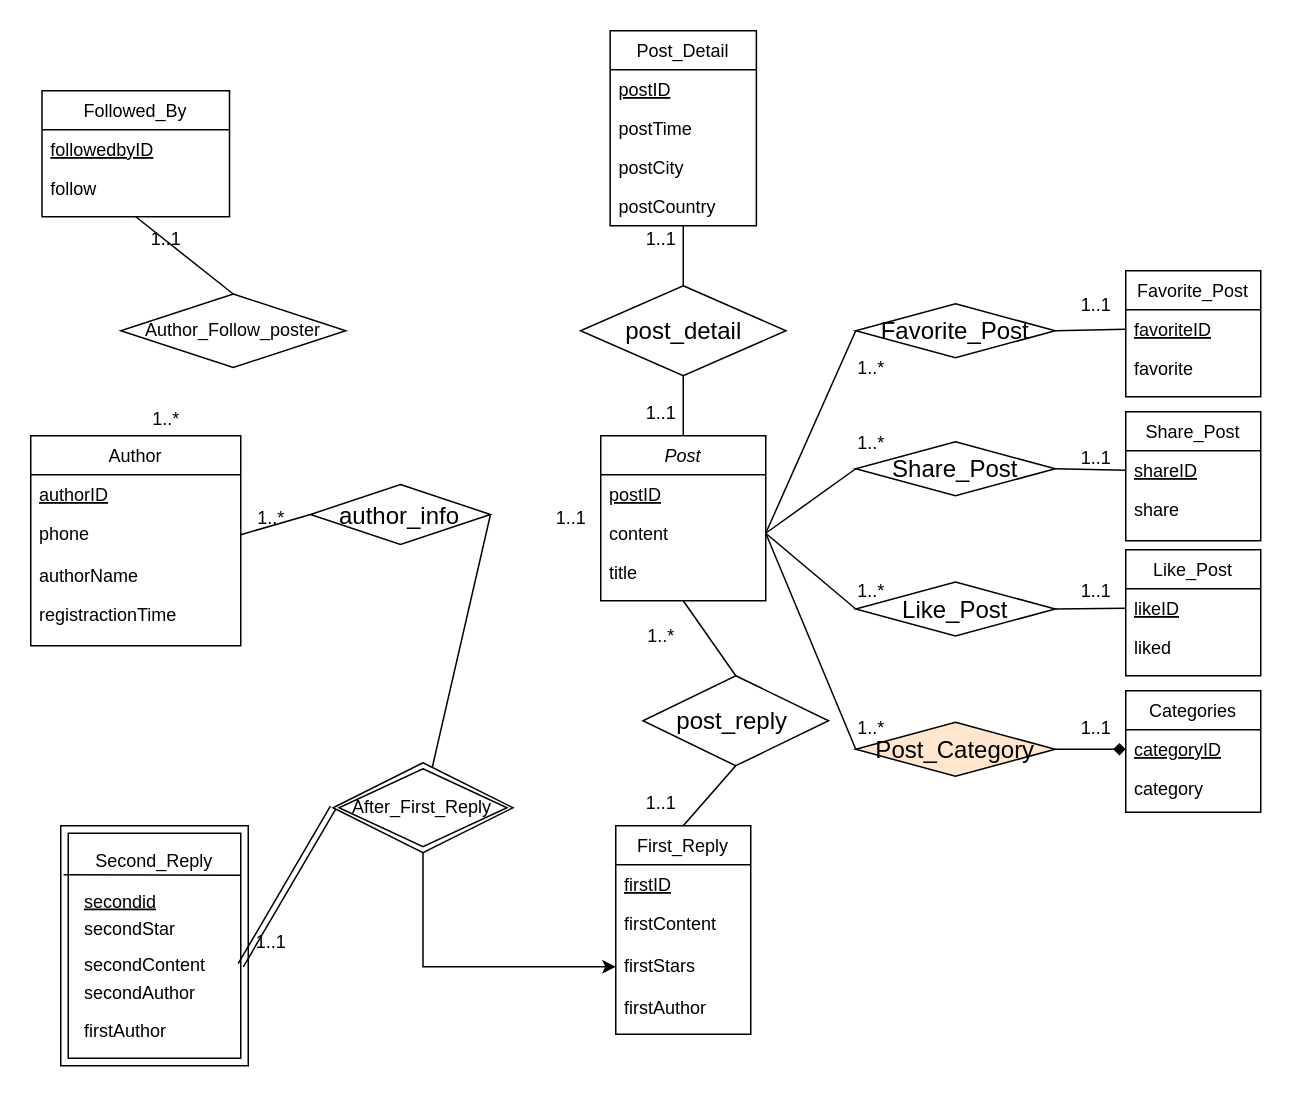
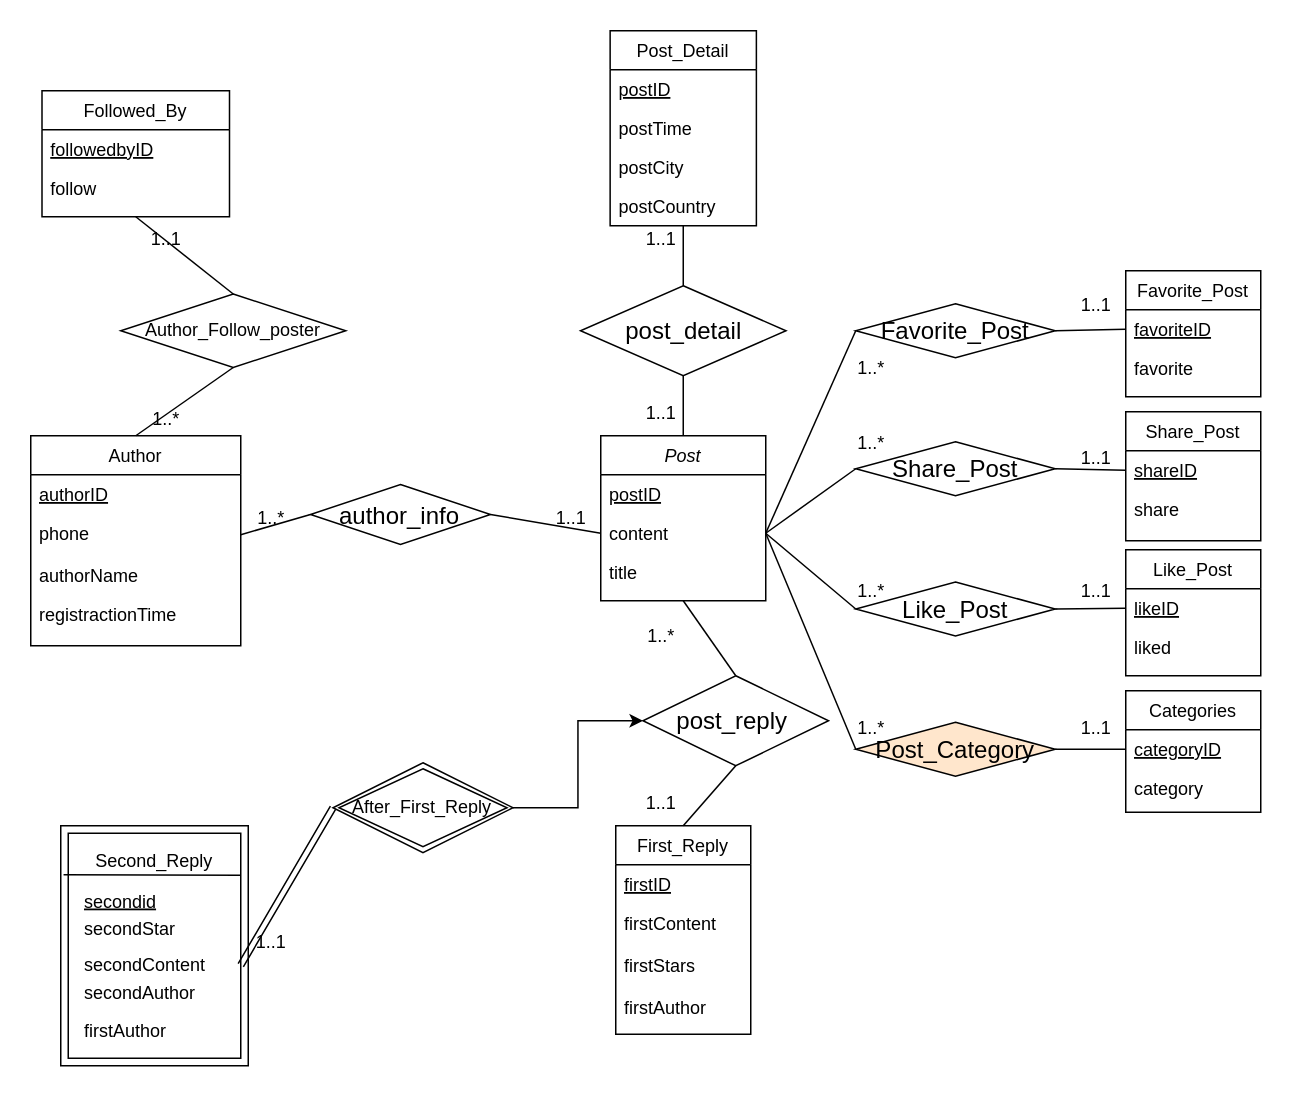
edge "Author_Follow_poster" -- "Author": added
edge "author_info" -- "After_First_Reply": now "author_info" -- "content"
edge "Post_Category" -> "categoryID": arrowhead diamond -> none
edge "After_First_Reply" -> "firstStars": now "After_First_Reply" -> "post_reply"
